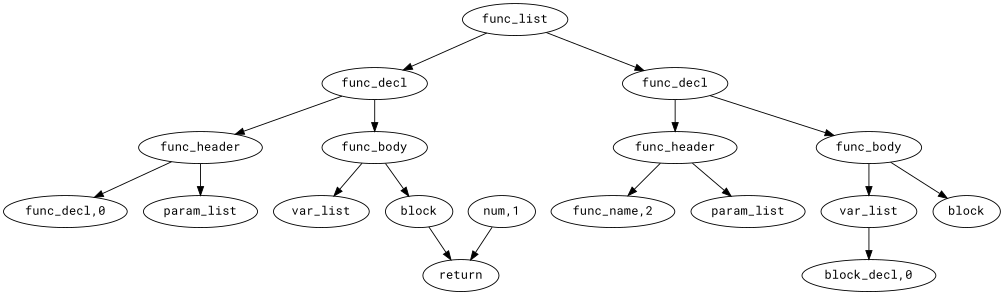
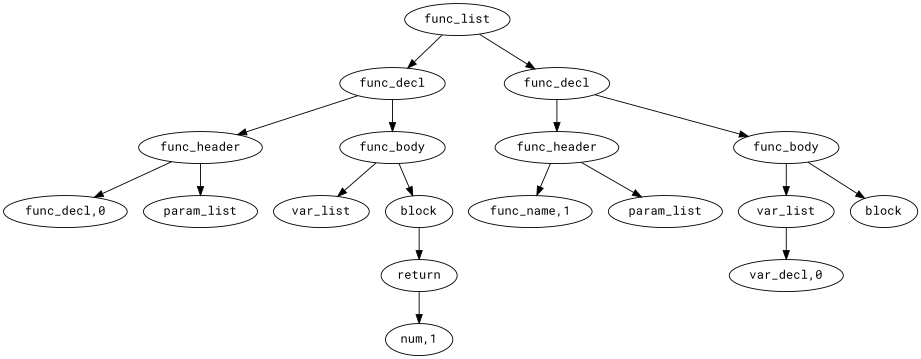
node "func_name,2": label "func_name,2" -> "func_name,1"
edge "num,1" -> "return": reversed
node "block_decl,0": label "block_decl,0" -> "var_decl,0"
